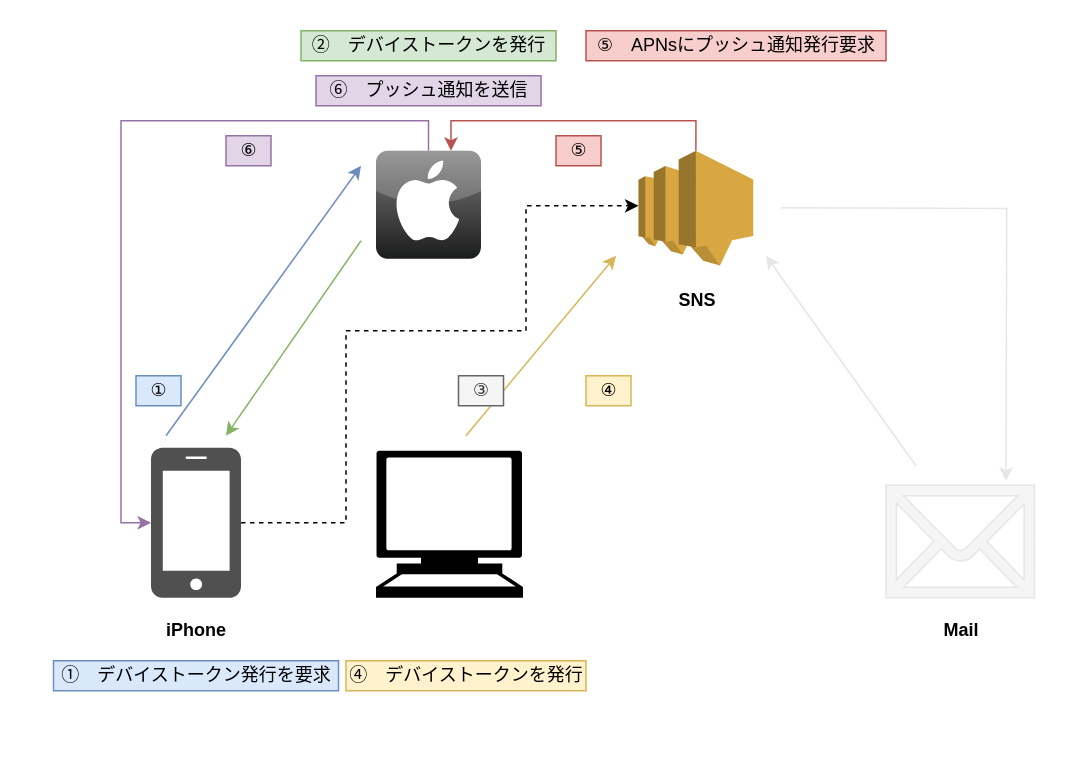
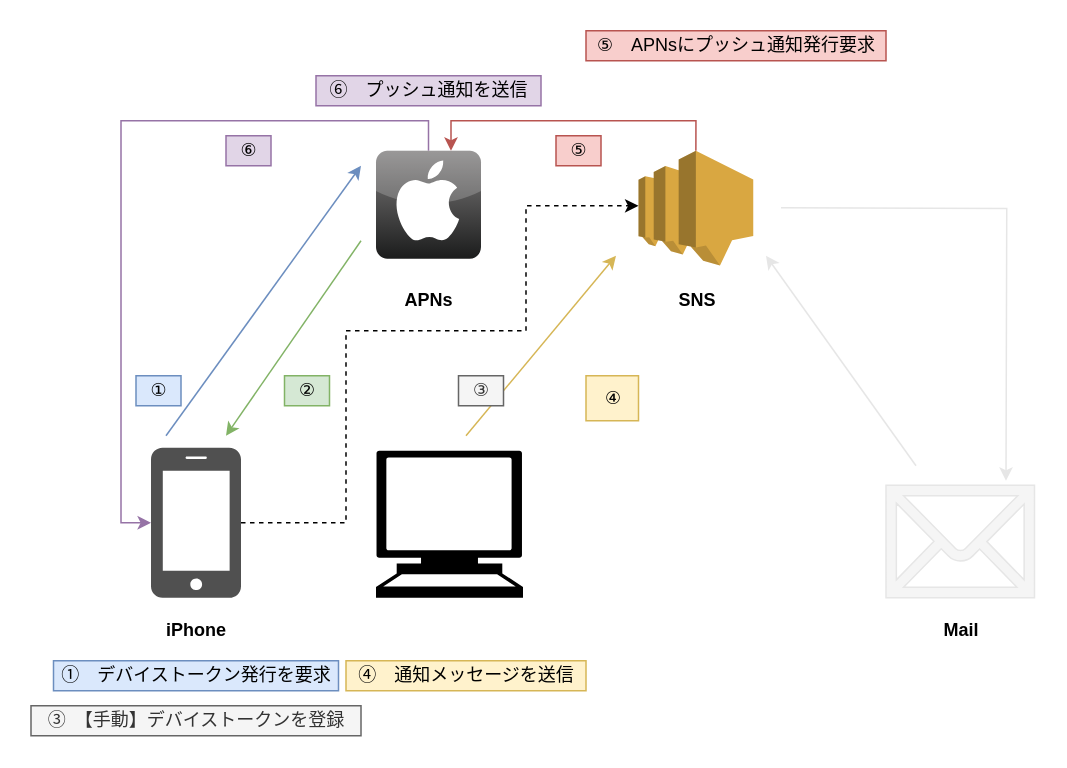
node "② デバイストークンを発行": removed
node "APNs": added
node "②": added
node "④": size 45x30 -> 53x45
node "④ デバイストークンを発行": label "④ デバイストークンを発行" -> "④ 通知メッセージを送信"
node "③ 【手動】デバイストークンを登録": added
